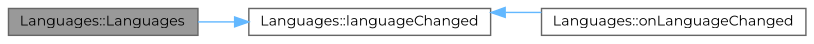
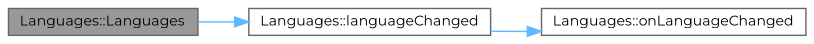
edge "Languages::onLanguageChanged" -> "Languages::languageChanged": reversed
